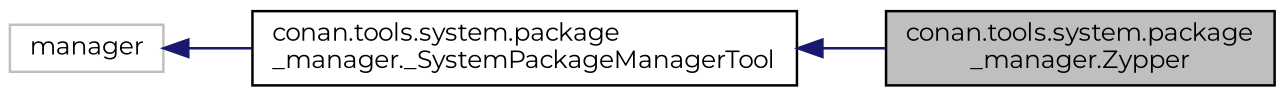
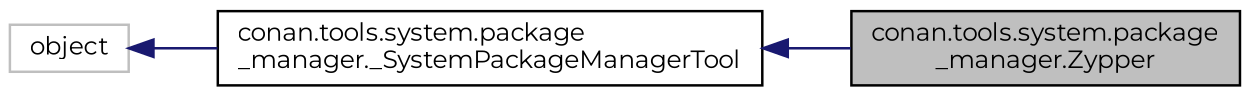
node "manager": label "manager" -> "object"
